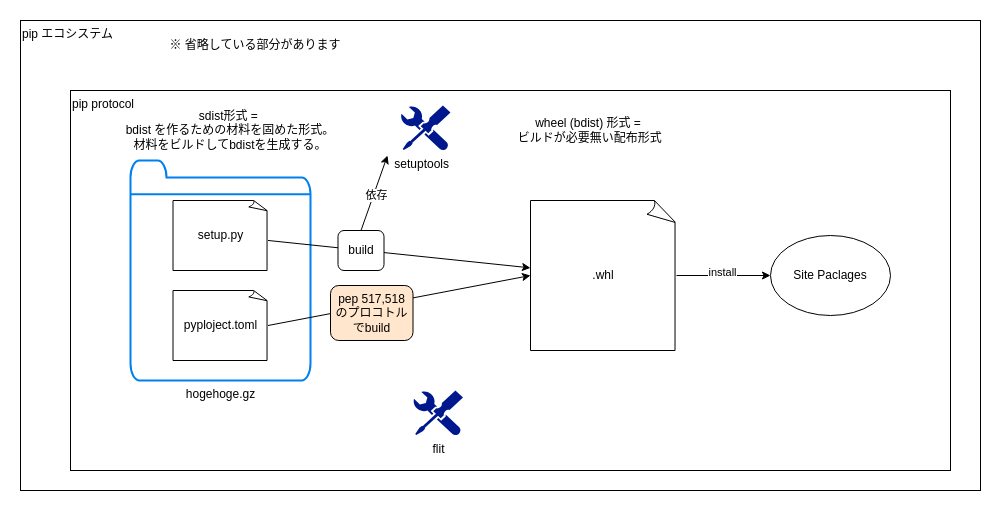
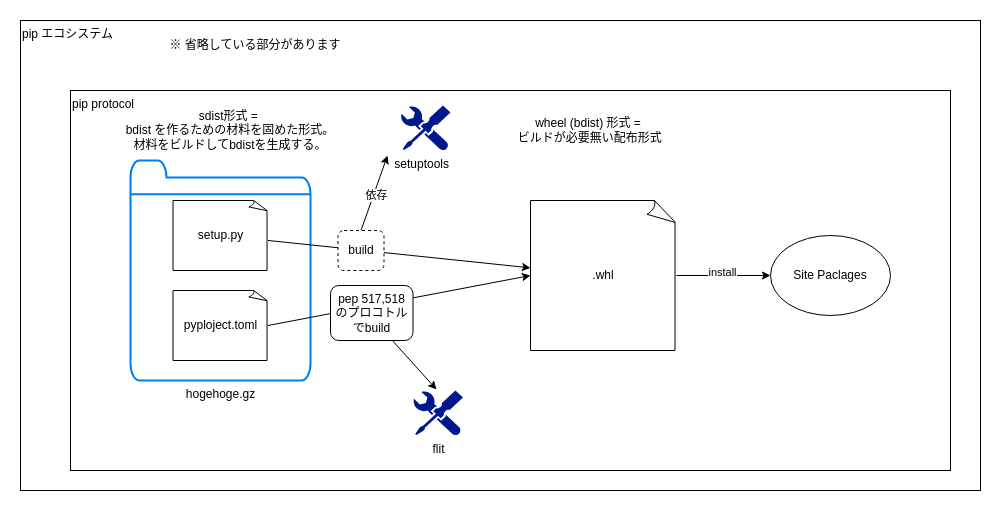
node "build": style solid -> dashed
node "pep 517,518 のプロコトルでbuild": fillcolor #ffe6cc -> #ffffff
edge "pep 517,518 のプロコトルでbuild" -> "flit": added
